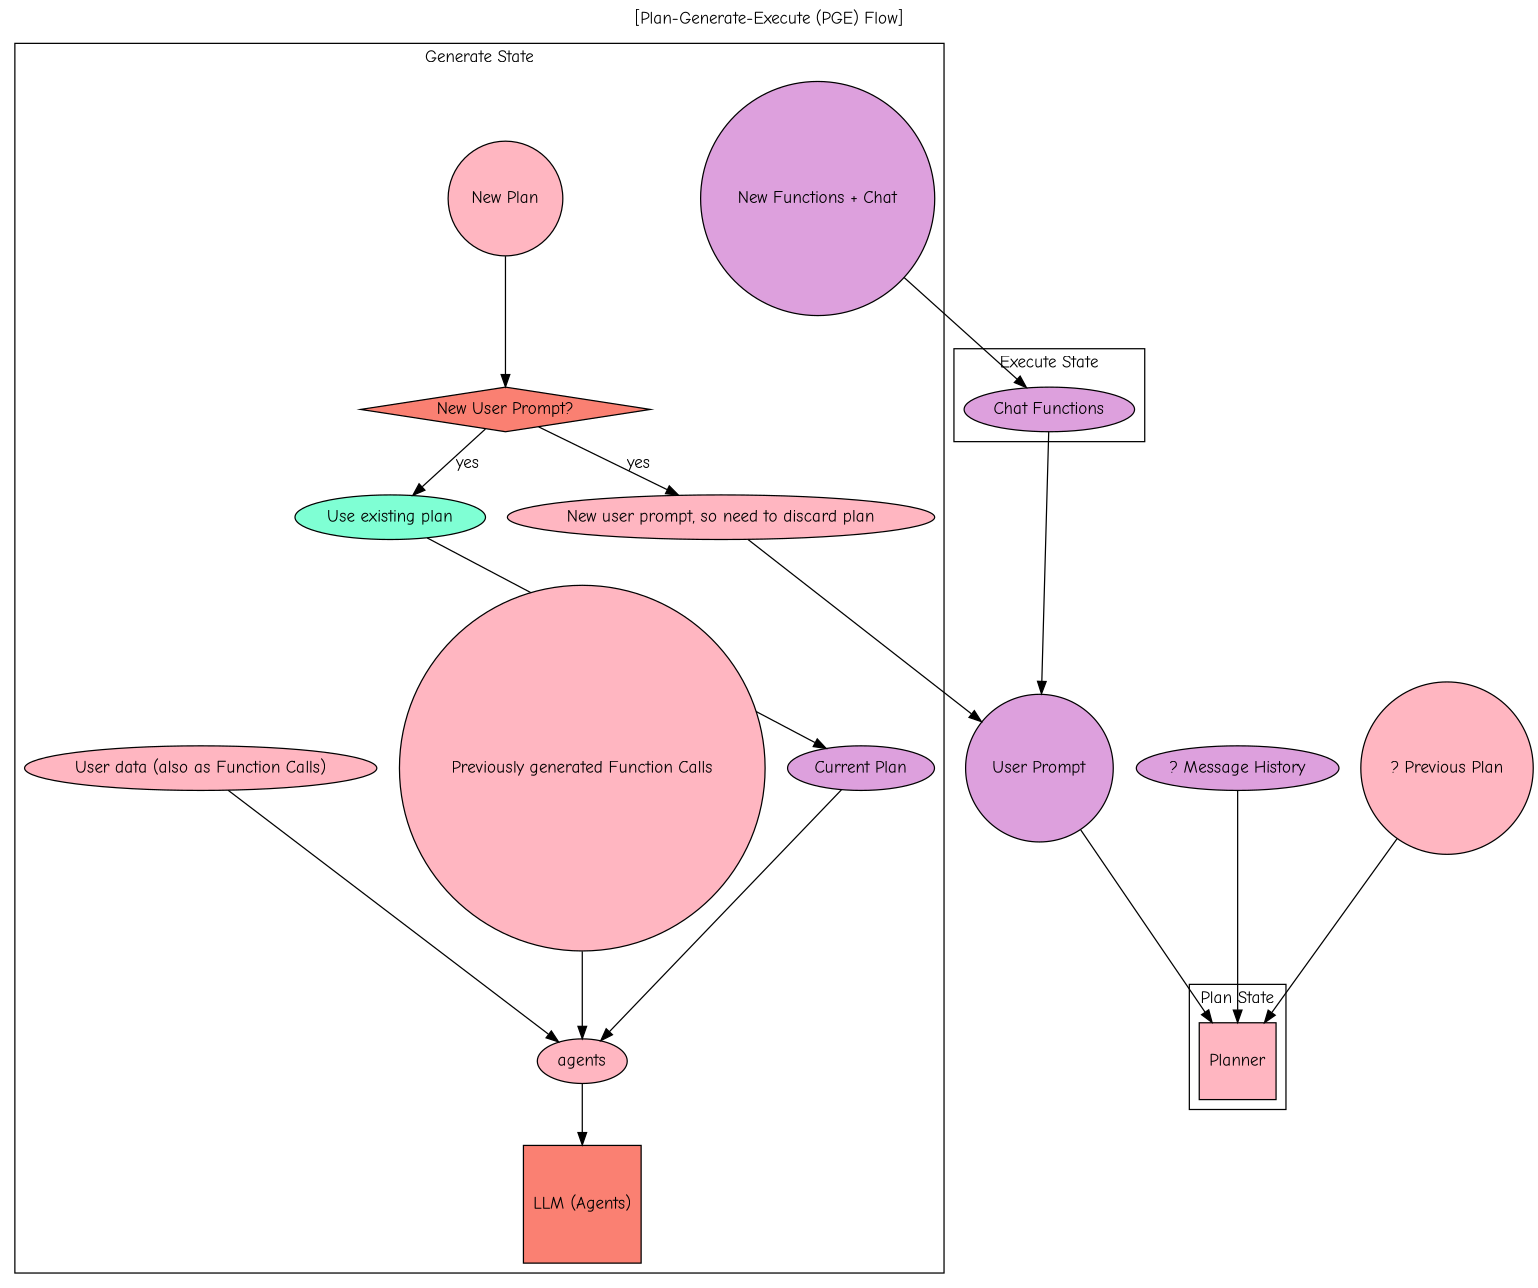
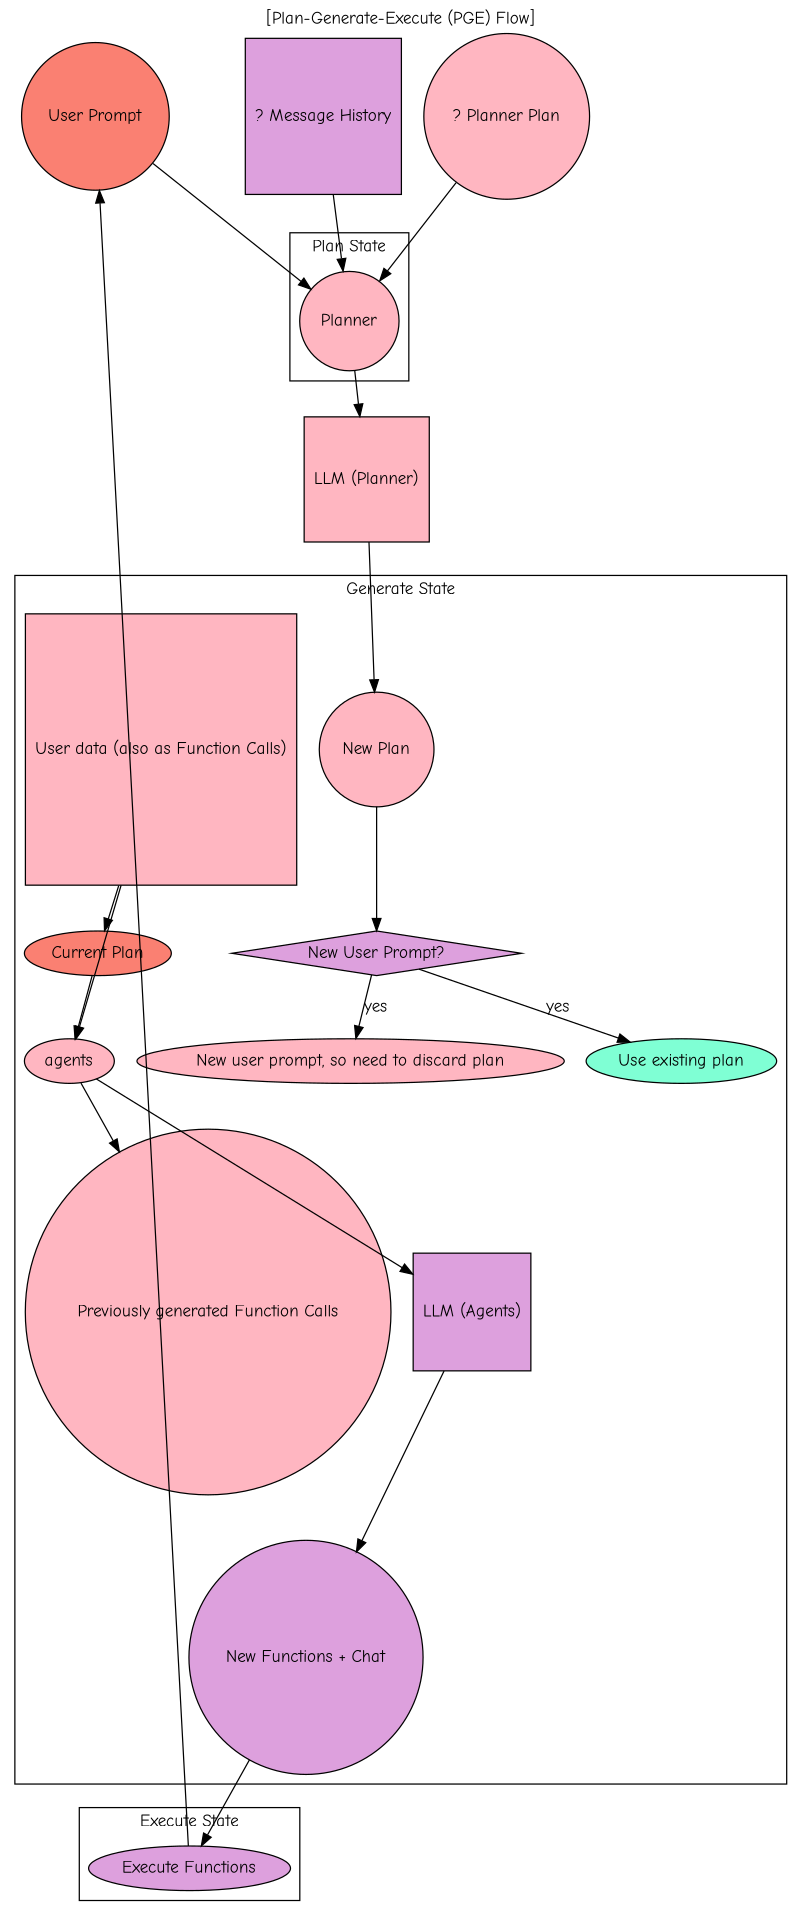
node "New User Prompt?": fillcolor salmon -> plum
node "Chat Functions": label "Chat Functions" -> "Execute Functions"
node "LLM (Planner)": added
edge "New user prompt, so need to discard plan" -> "User Prompt": removed
edge "Use existing plan" -> "Current Plan": now "User data (also as Function Calls)" -> "Current Plan"
node "User data (also as Function Calls)": shape ellipse -> square
node "Current Plan": fillcolor plum -> salmon
node "User Prompt": fillcolor plum -> salmon
node "? Message History": shape ellipse -> square
node "? Previous Plan": label "? Previous Plan" -> "? Planner Plan"
edge "Previously generated Function Calls" -> "agents": reversed
node "Planner": shape square -> circle
node "LLM (Agents)": fillcolor salmon -> plum
edge "LLM (Agents)" -> "New Functions + Chat": added
